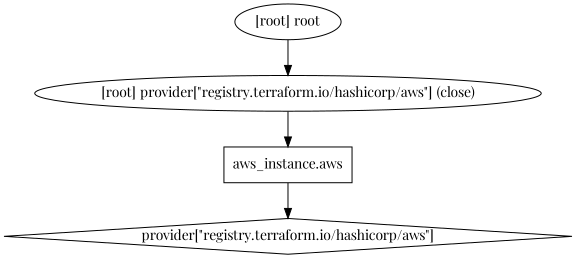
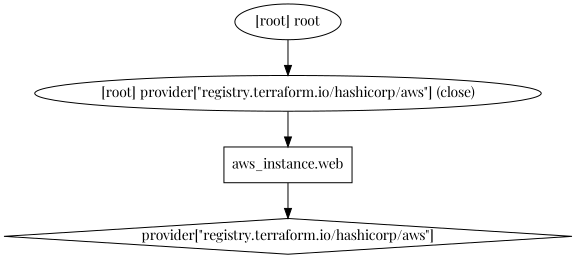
node "aws_instance.aws": label "aws_instance.aws" -> "aws_instance.web"
